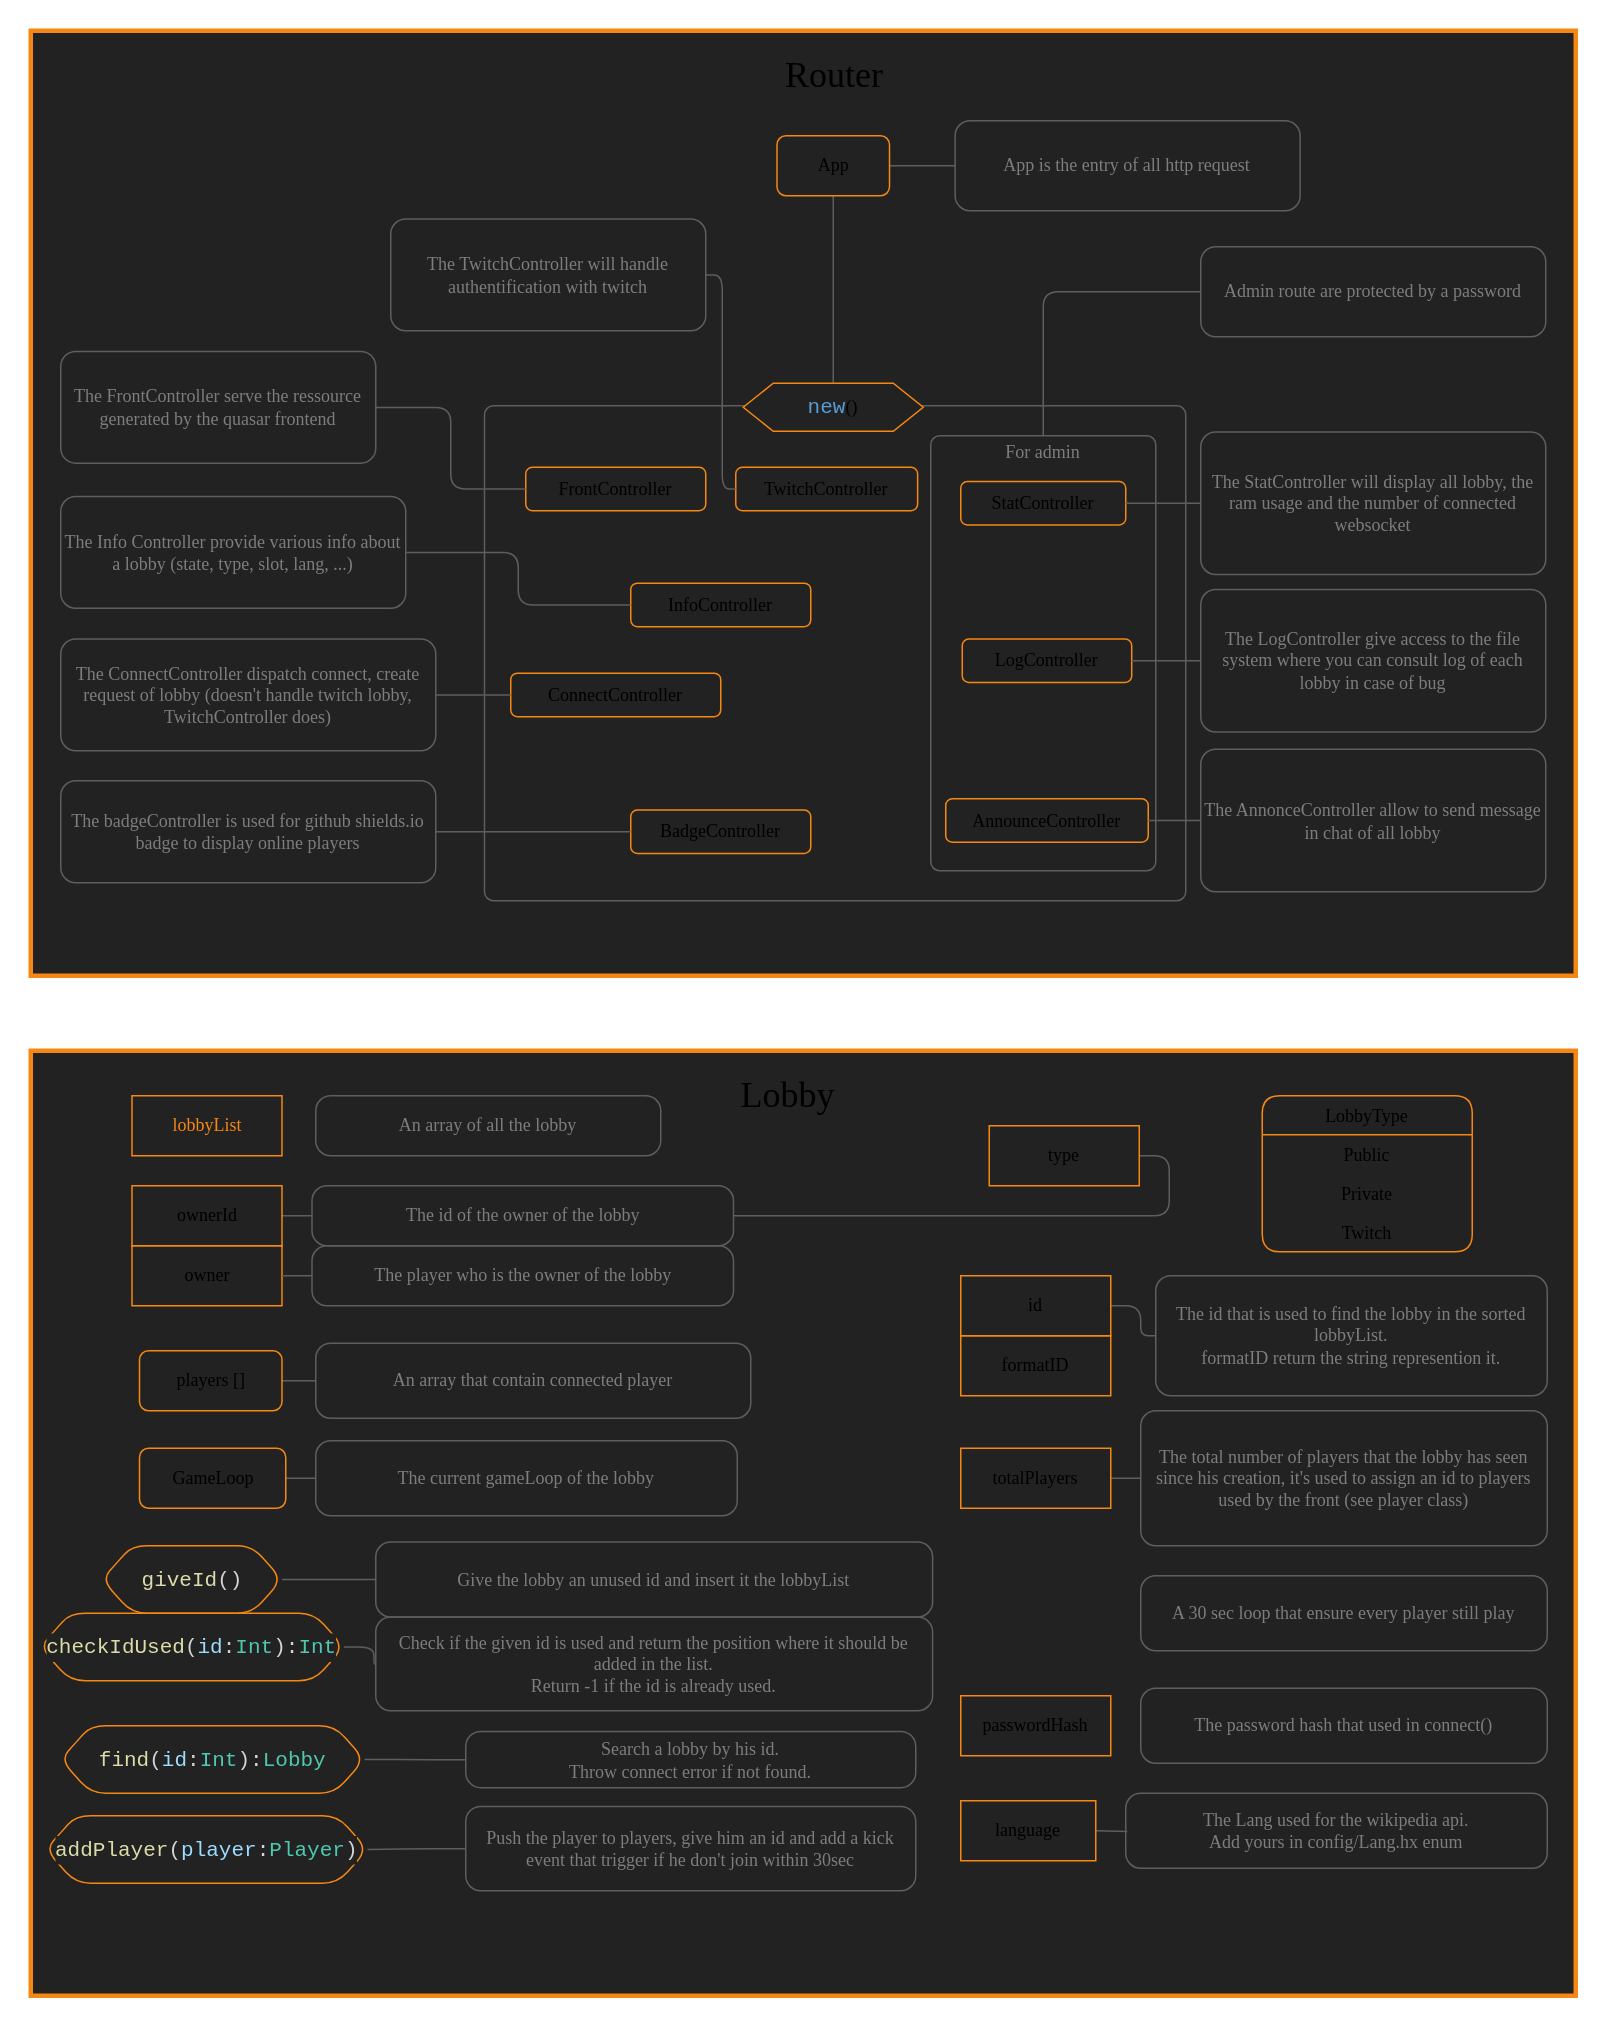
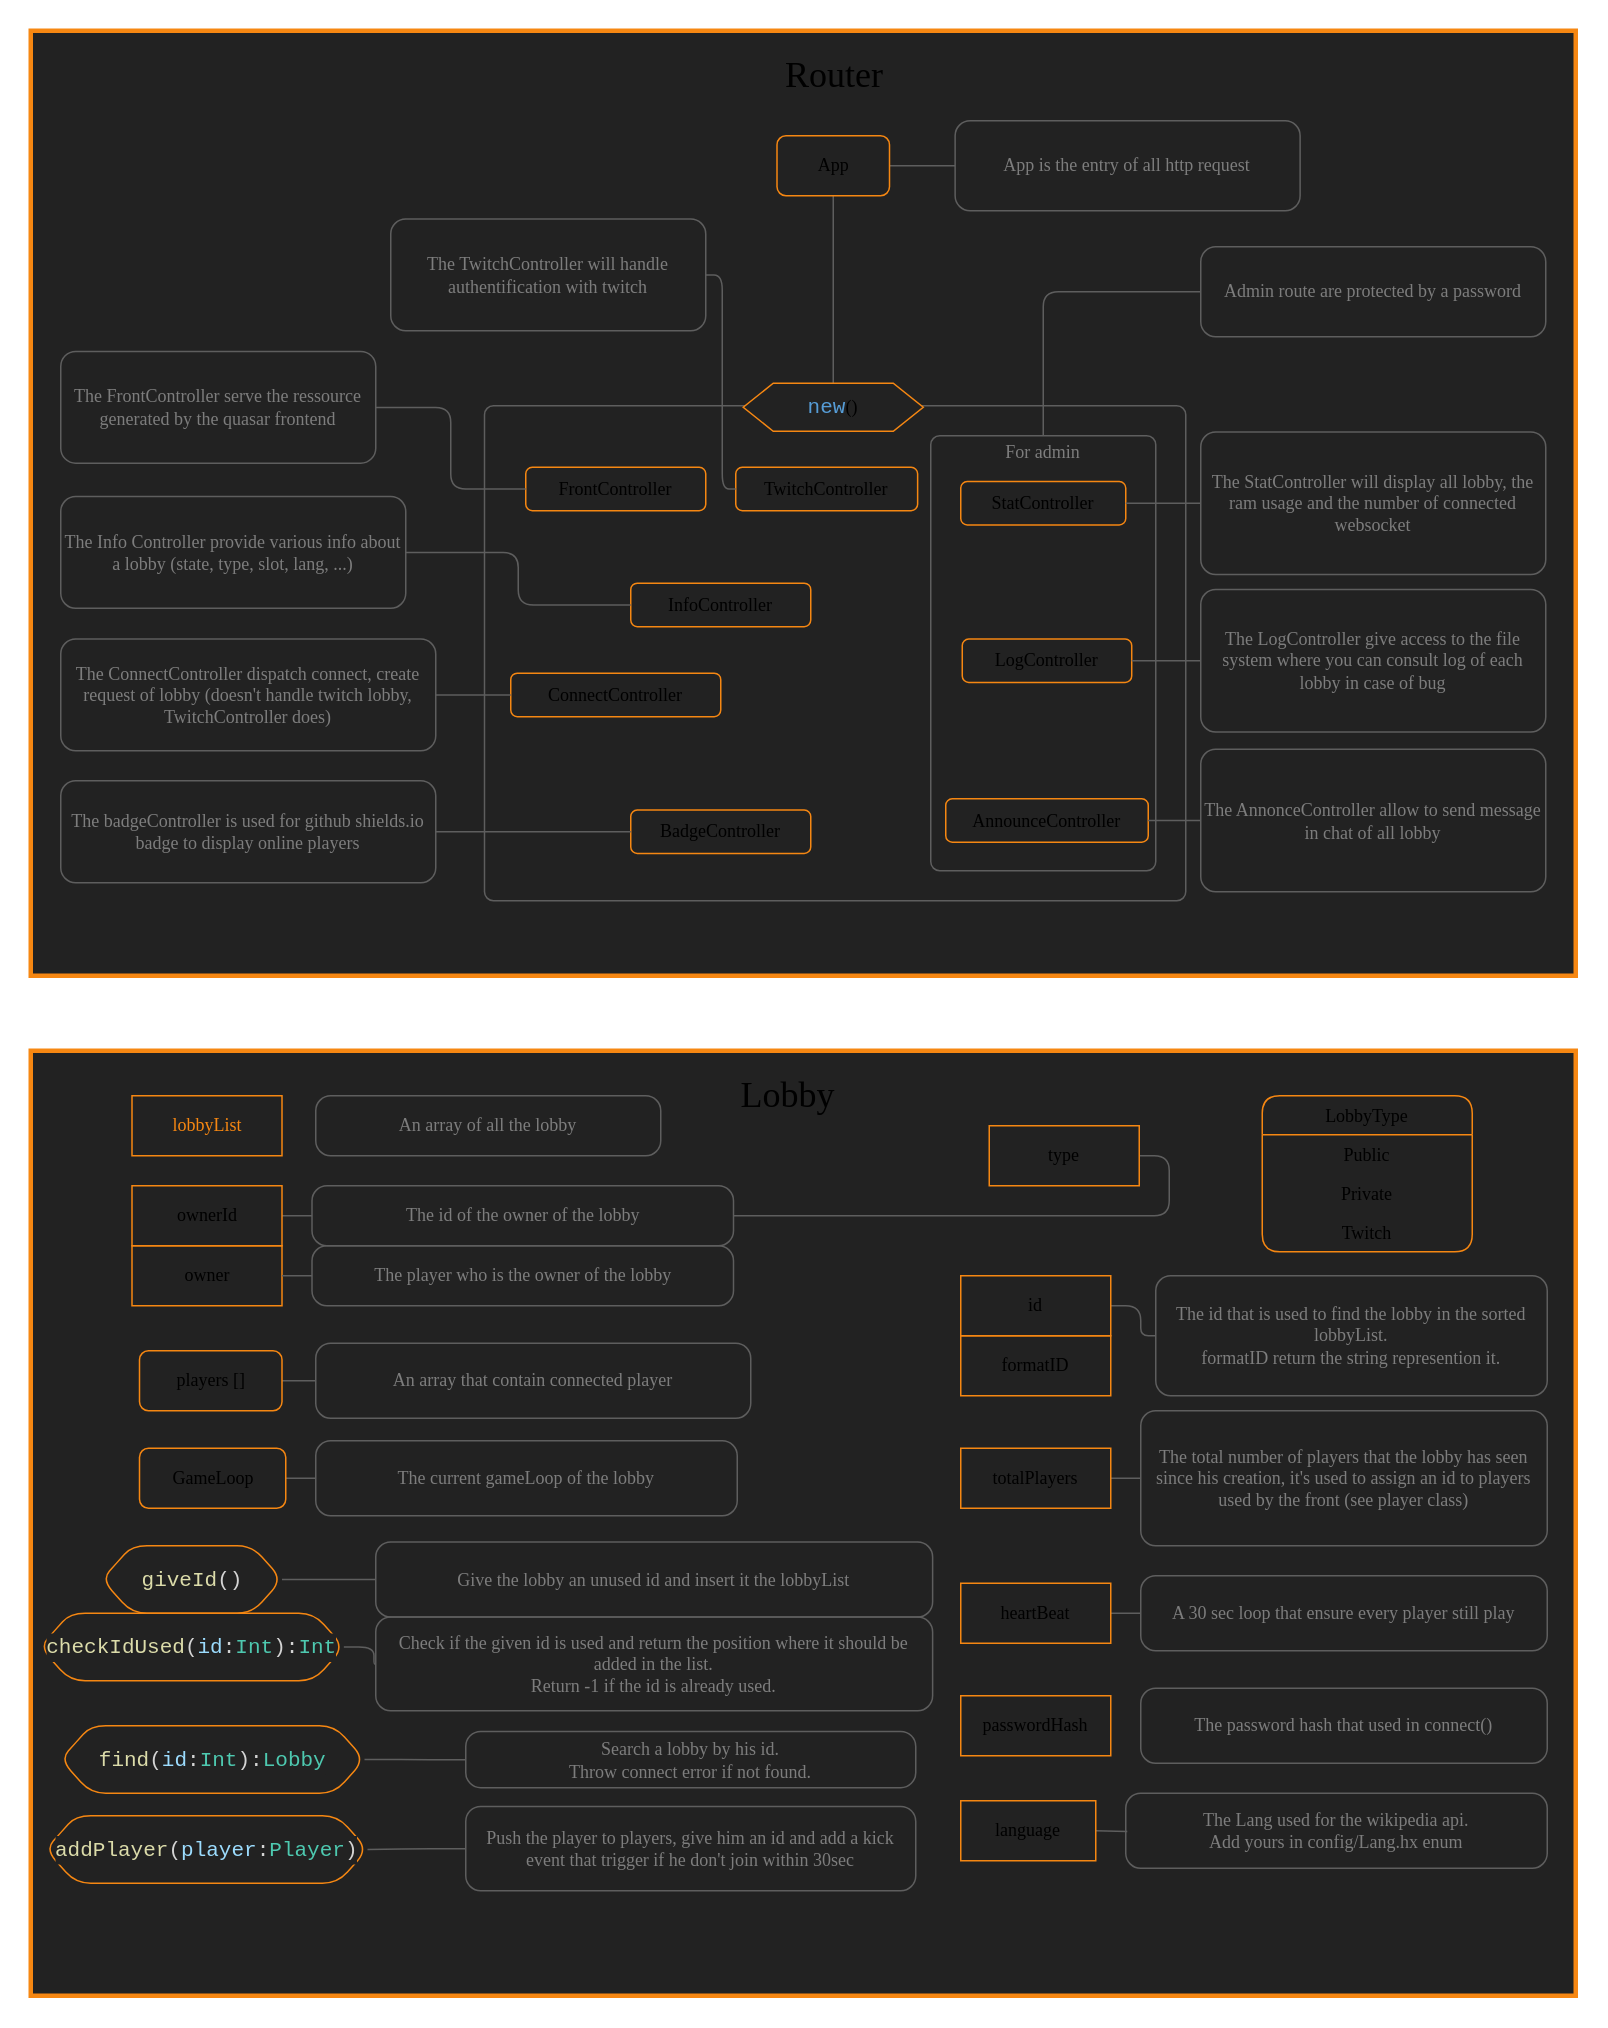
node "heartBeat": added
edge "heartBeat" -- "A 30 sec loop that ensure every player still play": added
